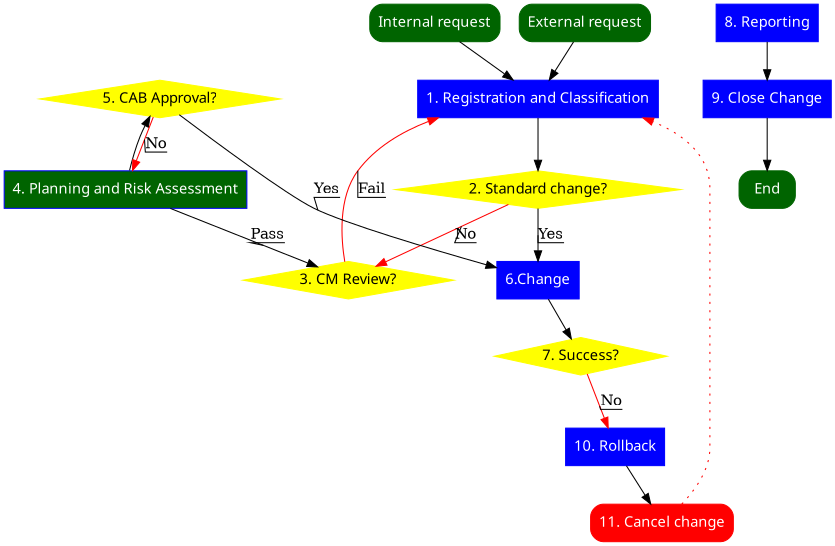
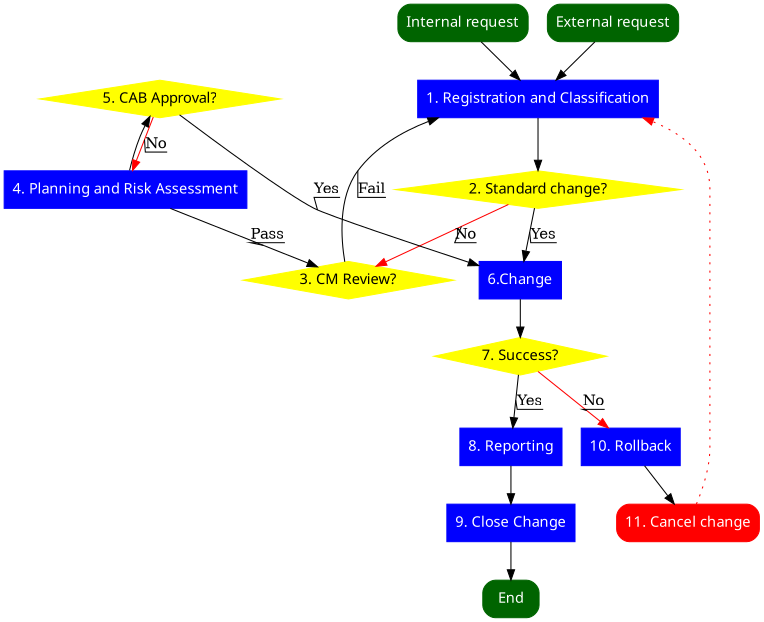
edge "3. CM Review?" -> "1. Registration and Classification": color red -> black
node "4. Planning and Risk Assessment": fillcolor darkgreen -> blue
edge "7. Success?" -> "8. Reporting": added, label "Yes"
